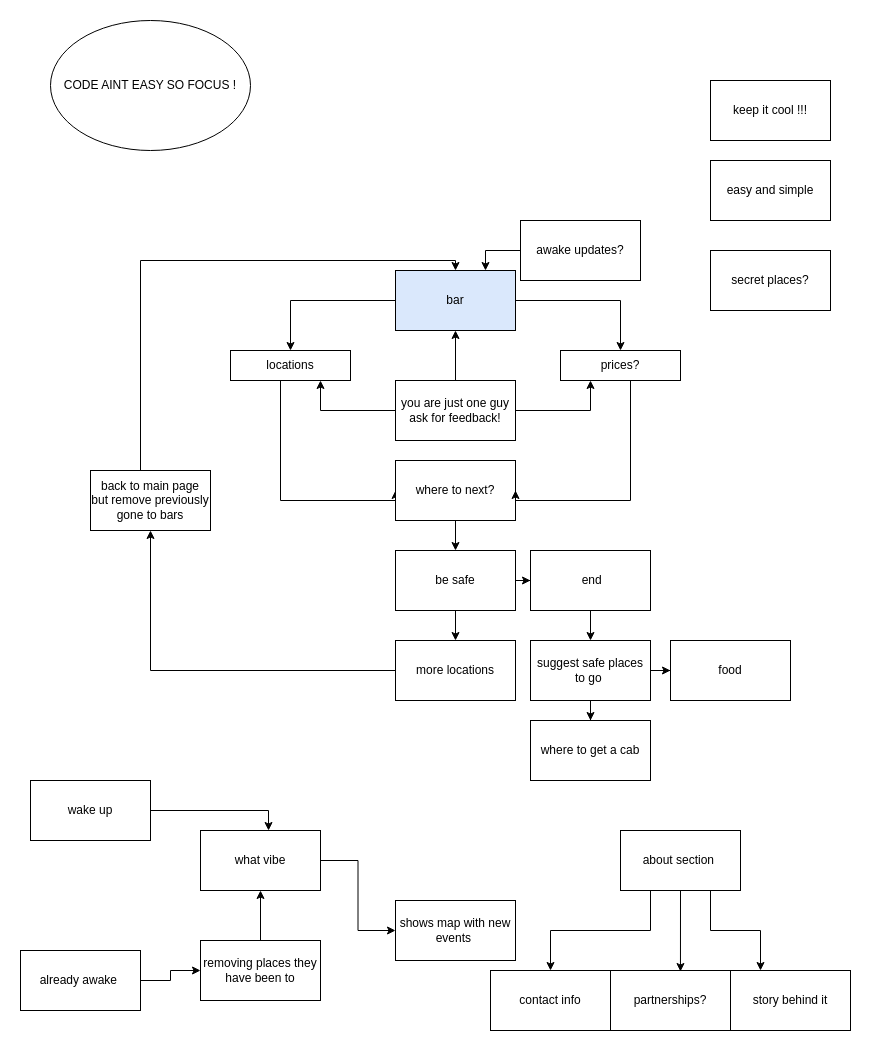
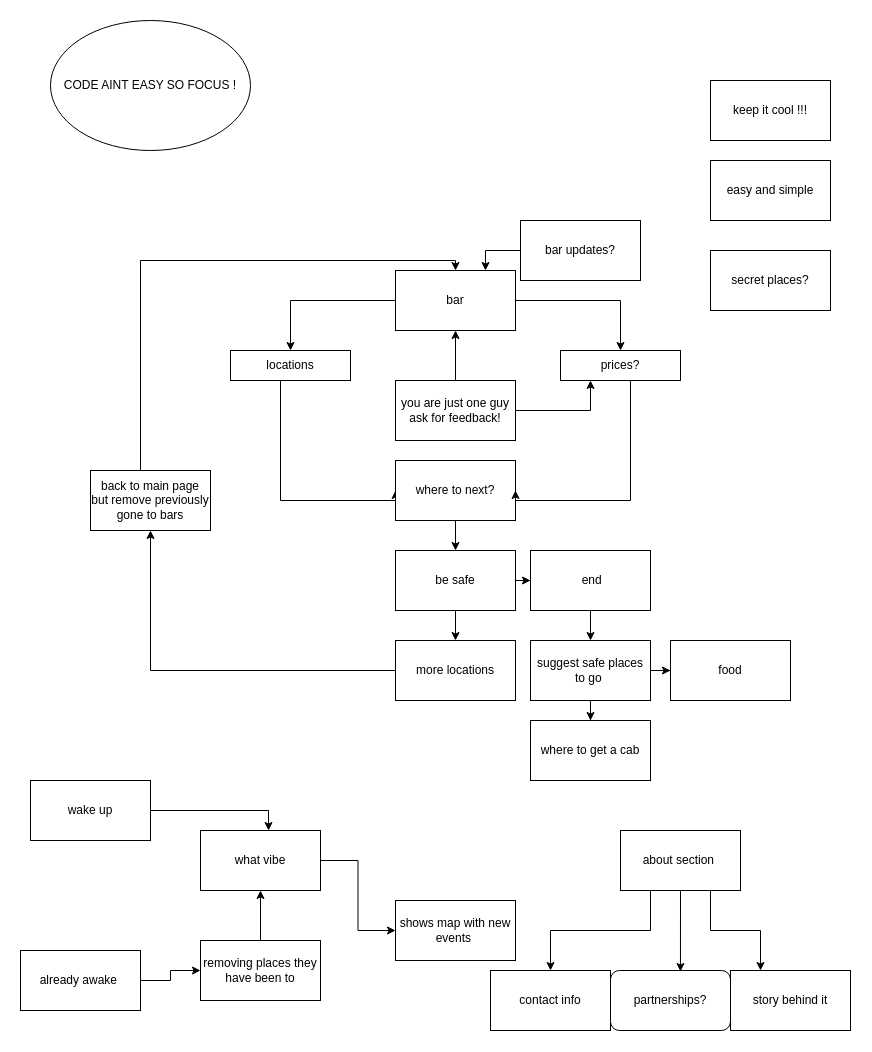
node "awake updates?": label "awake updates?" -> "bar updates?"
node "bar": fillcolor #dae8fc -> #ffffff
edge "you are just one guy ask for feedback!" -> "locations": removed
node "partnerships?": shape rectangle -> rounded rectangle
